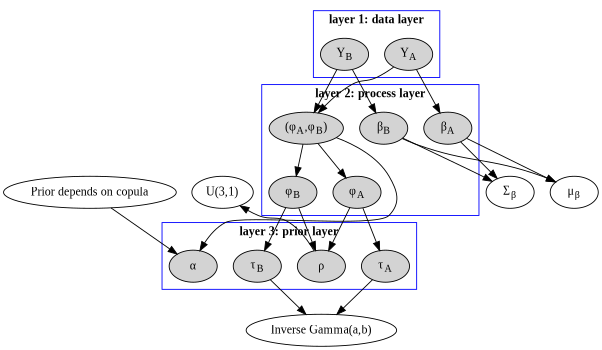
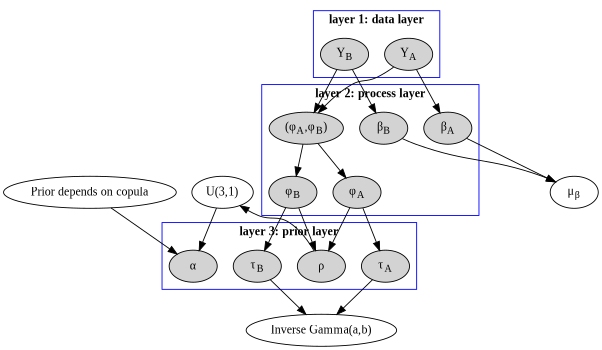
node "Σ": removed
edge "(φ" -> "α": now "U(3,1)" -> "α"
